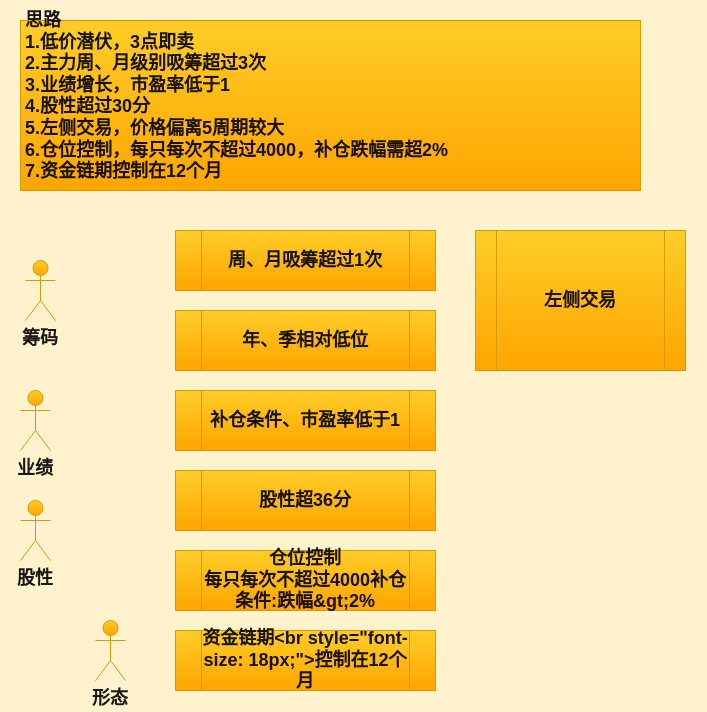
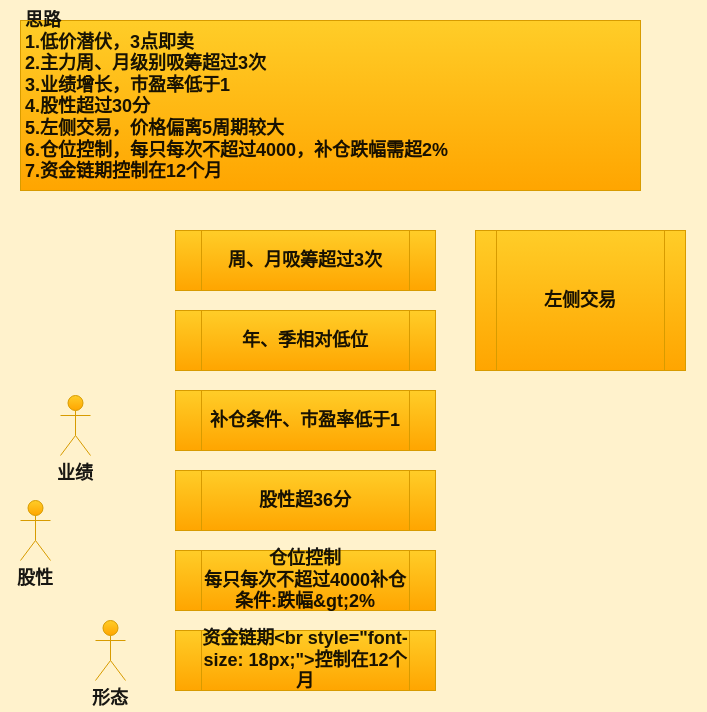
node "周、月吸筹超过1次": label "周、月吸筹超过1次" -> "周、月吸筹超过3次"
node "筹码": removed
node "业绩": moved (36, 421) -> (76, 426)
